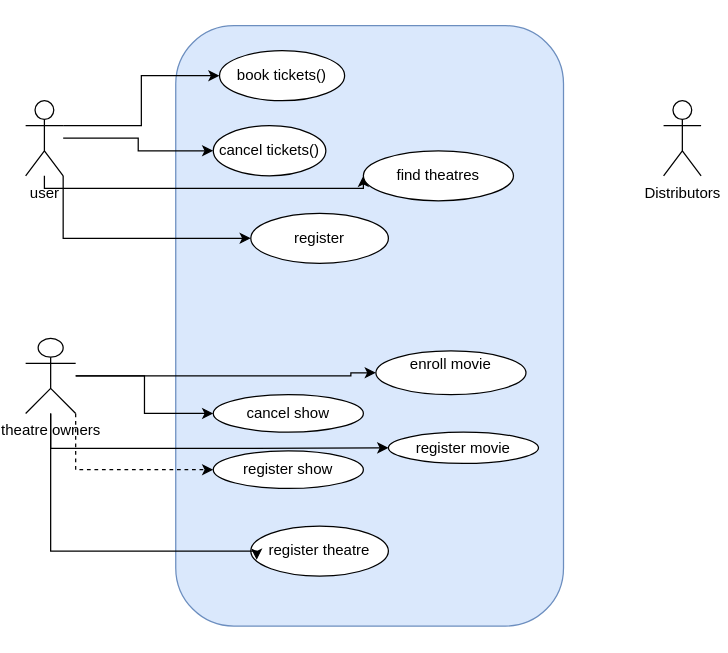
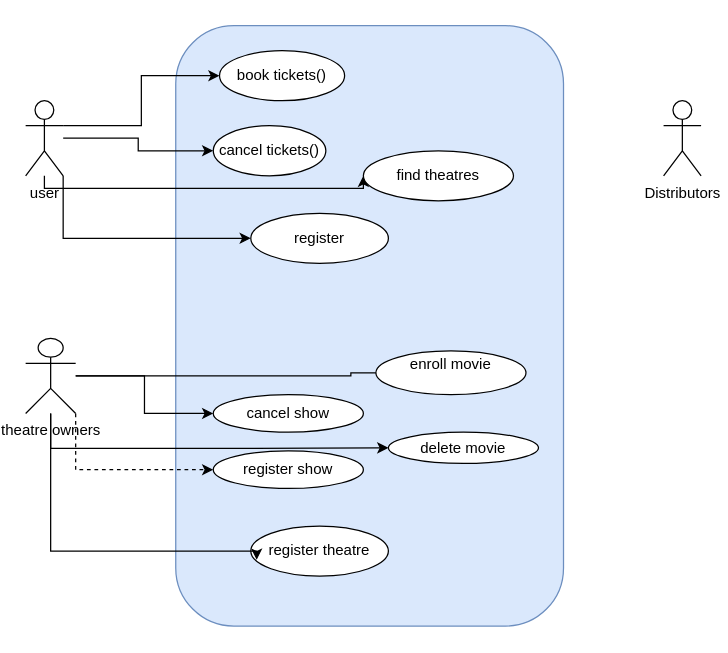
edge "theatre owners" -> "enroll movie": arrowhead classic -> none
node "register movie": label "register movie" -> "delete movie"
